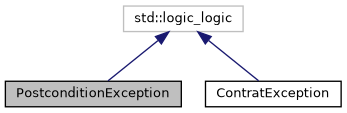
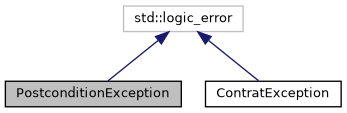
node "std::logic_logic": label "std::logic_logic" -> "std::logic_error"
